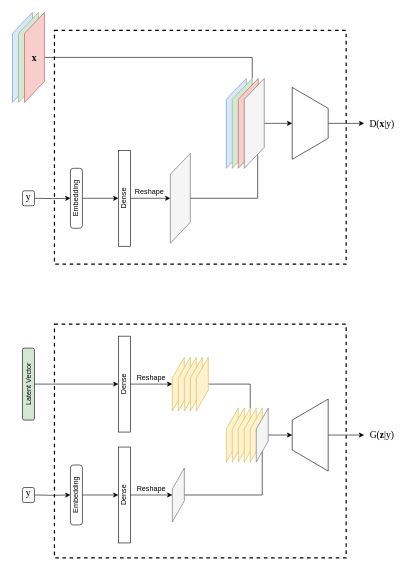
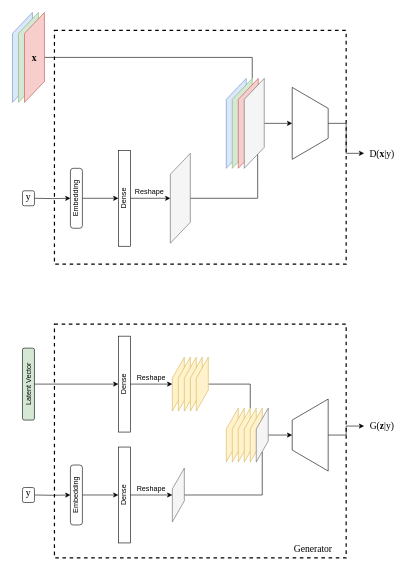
node "D(x|y)": moved (383, 123) -> (383, 153)
node "G(z|y)": moved (383, 435) -> (383, 426)
node "Generator": added
